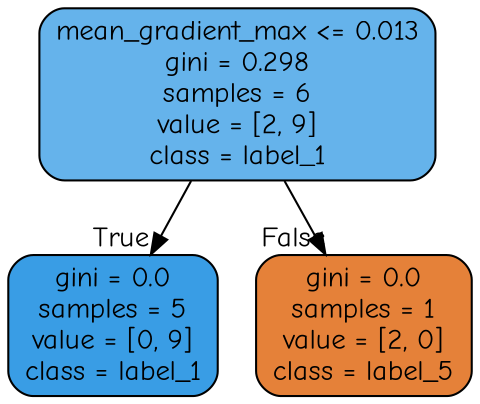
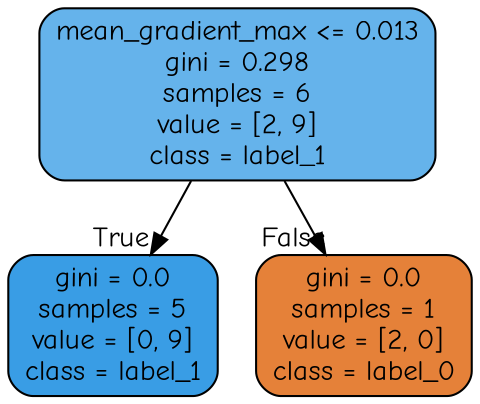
node "gini = 0.0 samples = 1 value = [2, 0] class = label_5": label "gini = 0.0 samples = 1 value = [2, 0] class = label_5" -> "gini = 0.0 samples = 1 value = [2, 0] class = label_0"
